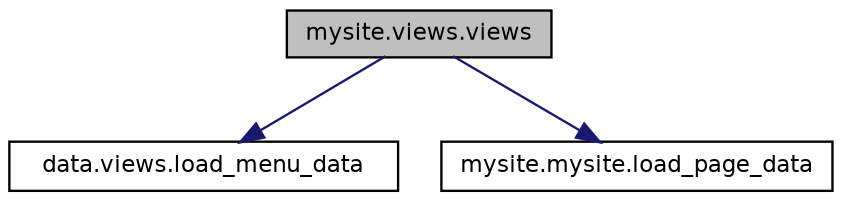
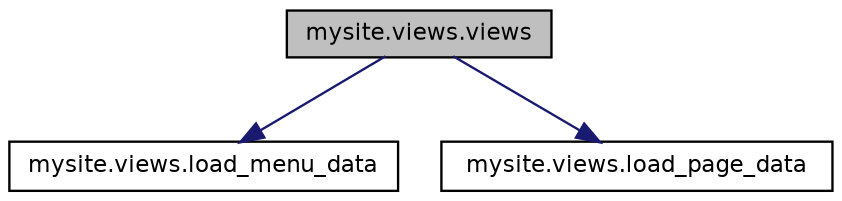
node "data.views.load_menu_data": label "data.views.load_menu_data" -> "mysite.views.load_menu_data"
node "mysite.mysite.load_page_data": label "mysite.mysite.load_page_data" -> "mysite.views.load_page_data"
